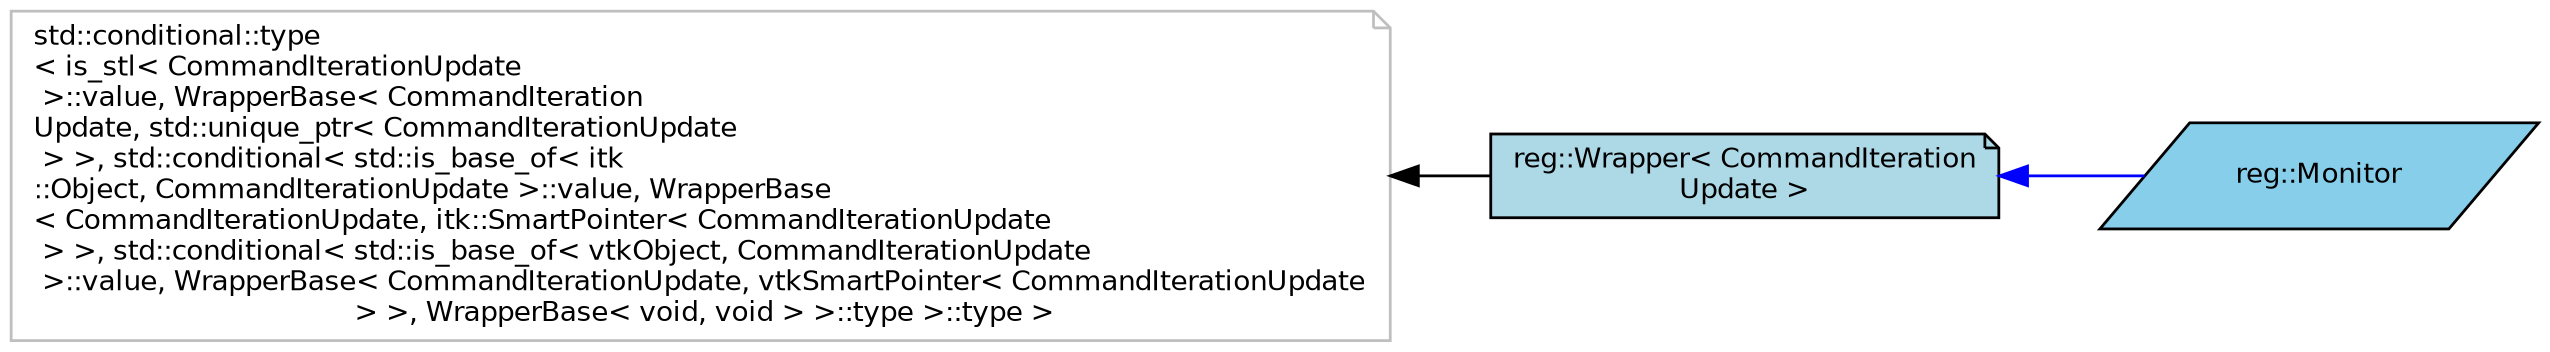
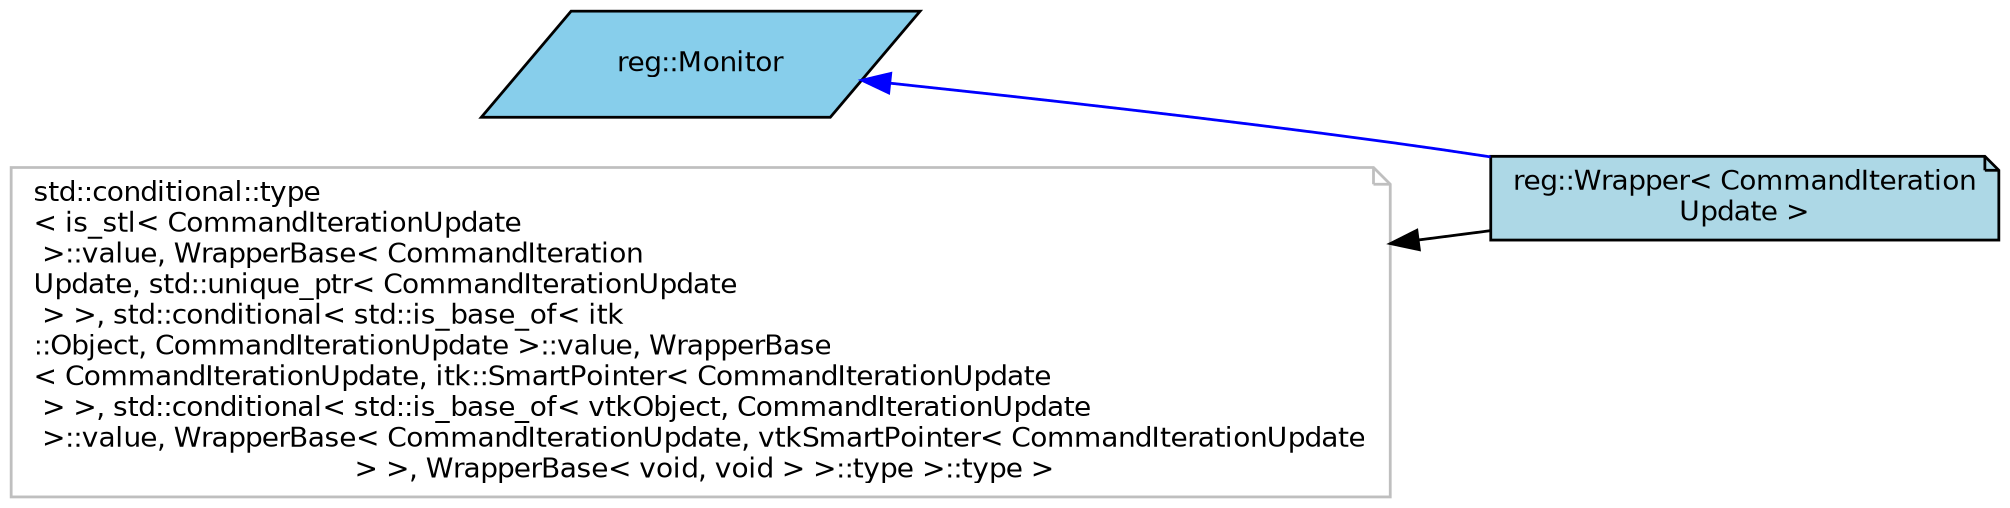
edge "reg::Monitor" -> "reg::Wrapper< CommandIteration Update >": reversed
